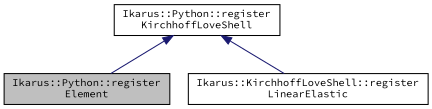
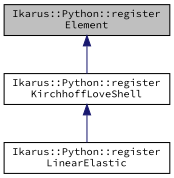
edge "Ikarus::Python::register Element" -> "Ikarus::Python::register KirchhoffLoveShell": reversed
node "Ikarus::KirchhoffLoveShell::register LinearElastic": label "Ikarus::KirchhoffLoveShell::register LinearElastic" -> "Ikarus::Python::register LinearElastic"
